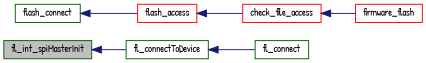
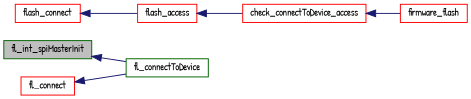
node "flash_connect": color darkgreen -> red
node "check_file_access": label "check_file_access" -> "check_connectToDevice_access"
edge "fl_connect" -> "fl_connectToDevice": reversed
node "fl_connect": color darkgreen -> red
